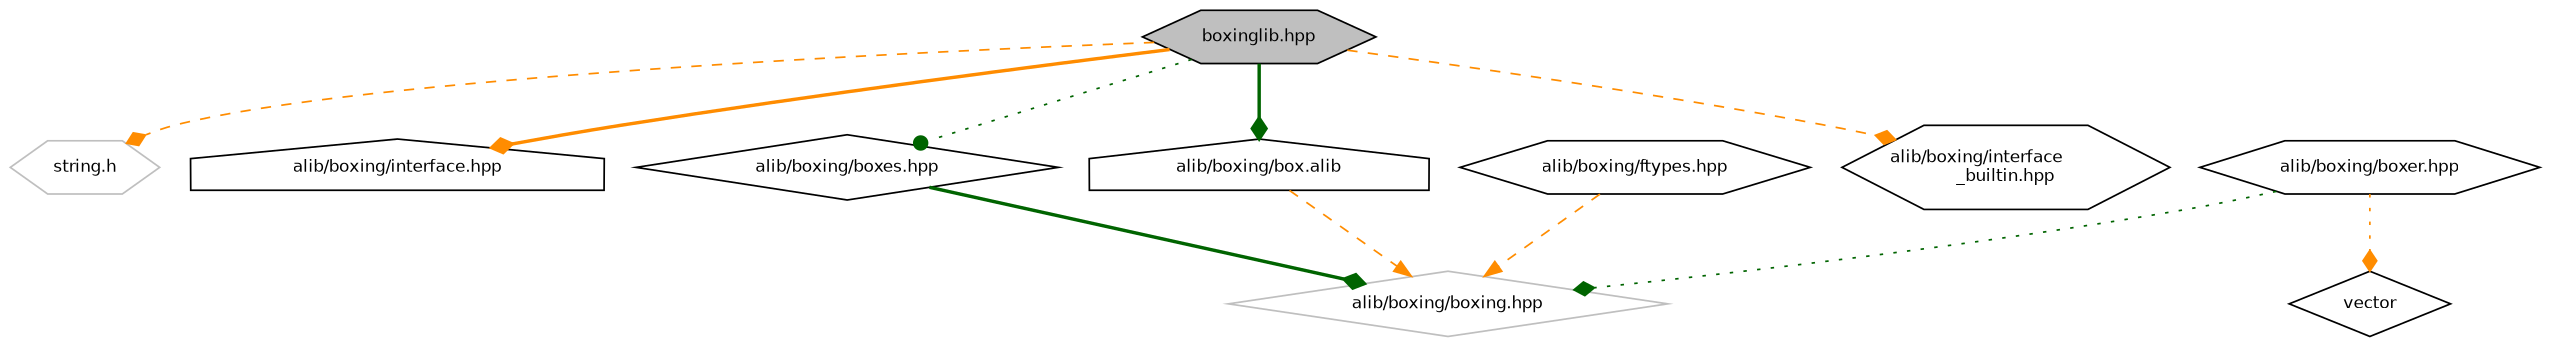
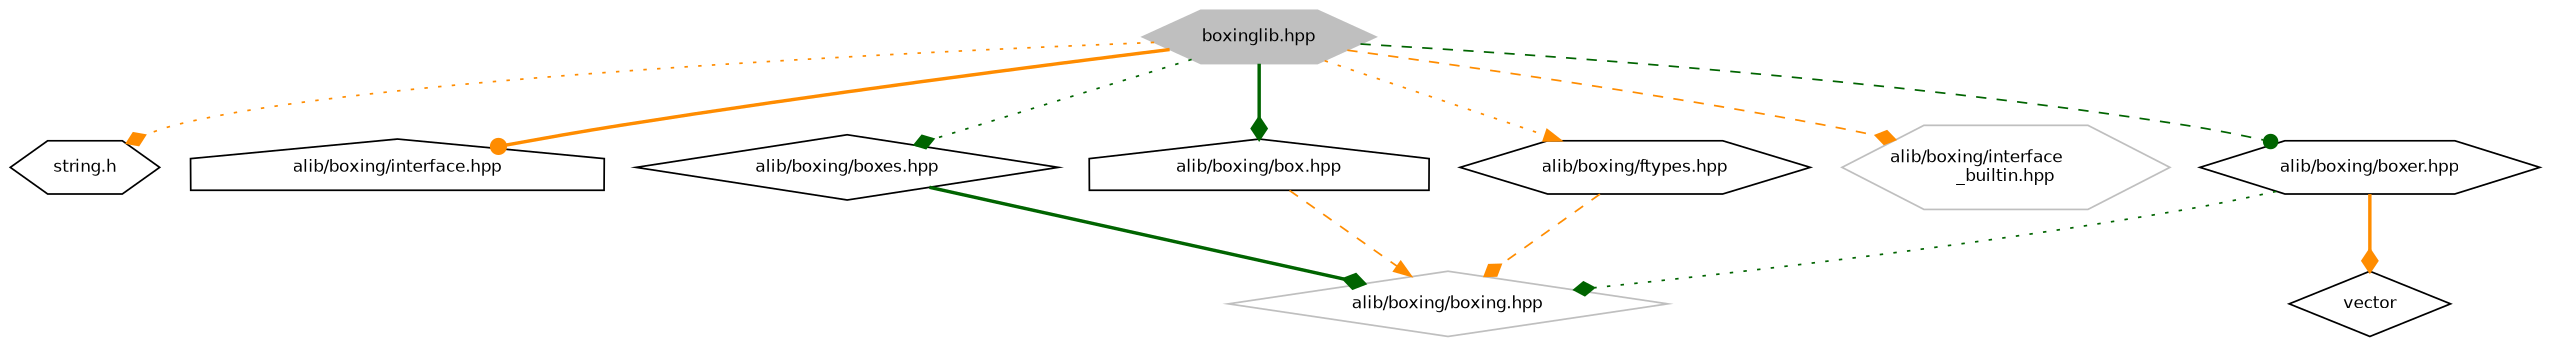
node "boxinglib.hpp": color black -> grey75
edge "boxinglib.hpp" -> "string.h": style dashed -> dotted
edge "boxinglib.hpp" -> "alib/boxing/boxer.hpp": added
edge "boxinglib.hpp" -> "alib/boxing/interface.hpp": arrowhead diamond -> dot
edge "boxinglib.hpp" -> "alib/boxing/ftypes.hpp": added
edge "boxinglib.hpp" -> "alib/boxing/boxes.hpp": arrowhead dot -> diamond
node "string.h": color grey75 -> black
node "alib/boxing/box.alib": label "alib/boxing/box.alib" -> "alib/boxing/box.hpp"
node "alib/boxing/interface _builtin.hpp": color black -> grey75
edge "alib/boxing/boxer.hpp" -> "vector": style dotted -> bold
edge "alib/boxing/ftypes.hpp" -> "alib/boxing/boxing.hpp": arrowhead normal -> diamond
